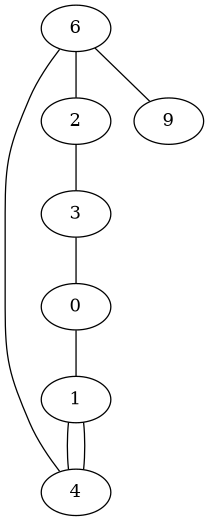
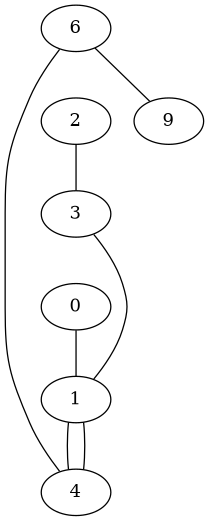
edge "6" -- "2": removed
edge "3" -- "0": now "3" -- "1"
